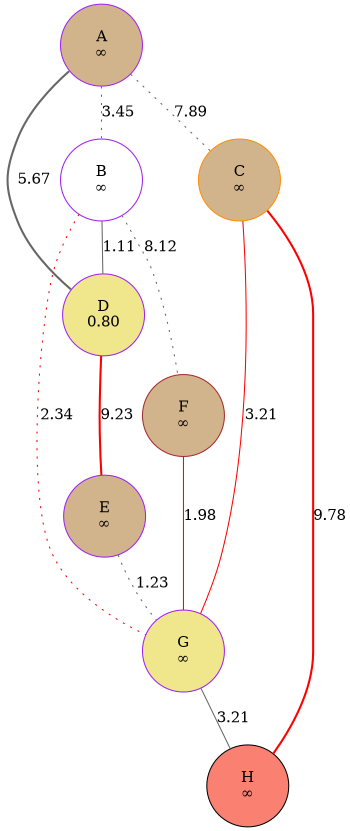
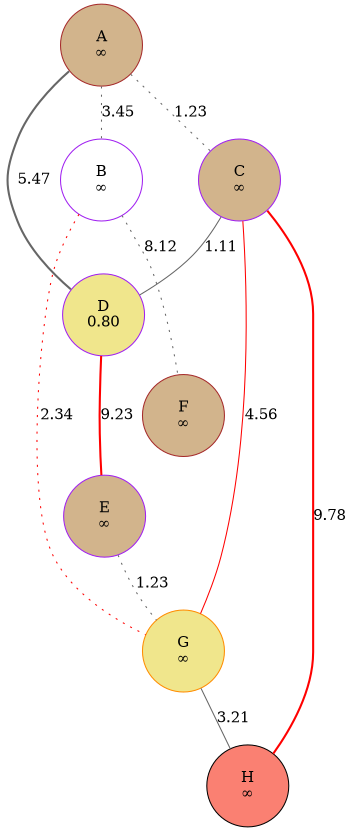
node "A ∞": color purple -> brown
edge "A ∞" -- "C ∞": label "7.89" -> "1.23"
edge "A ∞" -- "D 0.80": label "5.67" -> "5.47"
node "C ∞": color darkorange -> purple
edge "B ∞" -- "D 0.80": now "C ∞" -- "D 0.80"
edge "C ∞" -- "G ∞": label "3.21" -> "4.56"
edge "F ∞" -- "G ∞": removed, label "1.98"
node "G ∞": color purple -> darkorange
